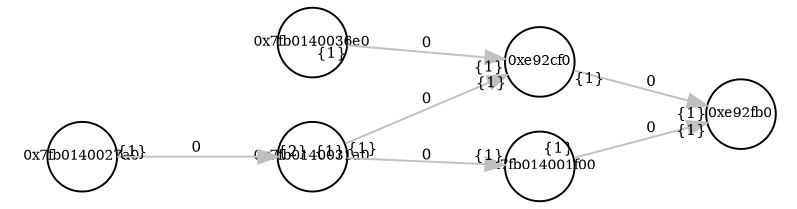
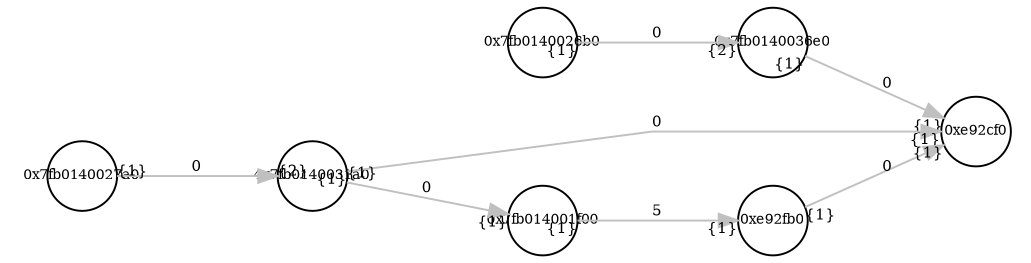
node "0x7fb0140026b0": added
edge "0xe92cf0" -> "0xe92fb0": reversed
edge "0x7fb014001f00" -> "0xe92fb0": label "0" -> "5"
node "0x7fb0140031a0": label "0x7fb0140031a0" -> "4x7fb0140031a0"
